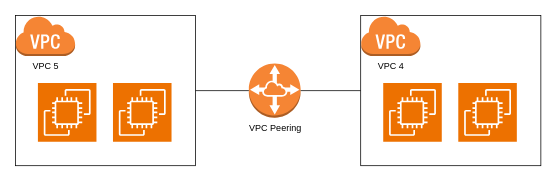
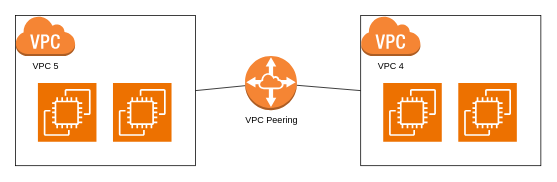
node "VPC Peering": moved (275, 90) -> (271, 83)
